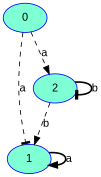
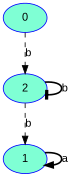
edge "0" -> "2": label "a" -> "b"
edge "0" -> "1": removed, label "a"
